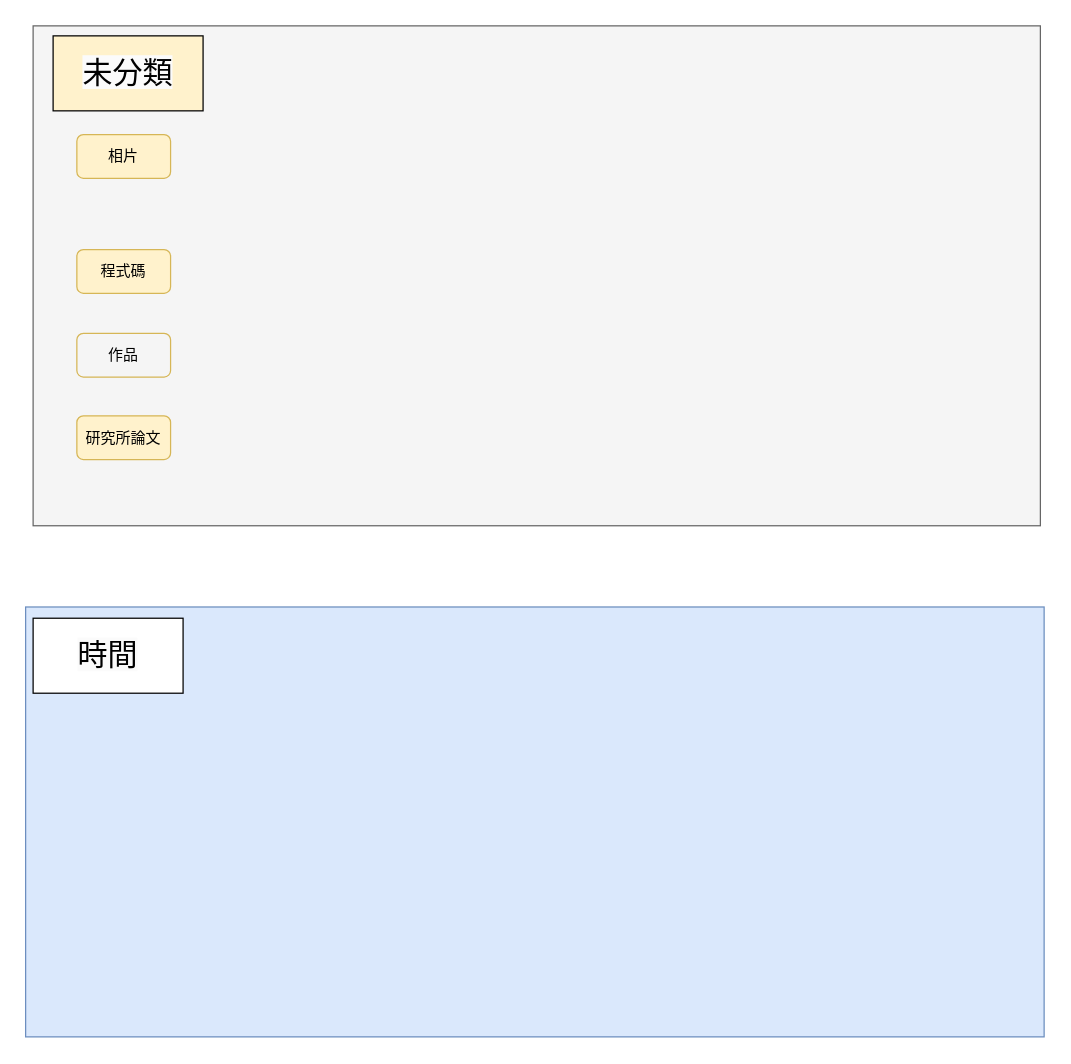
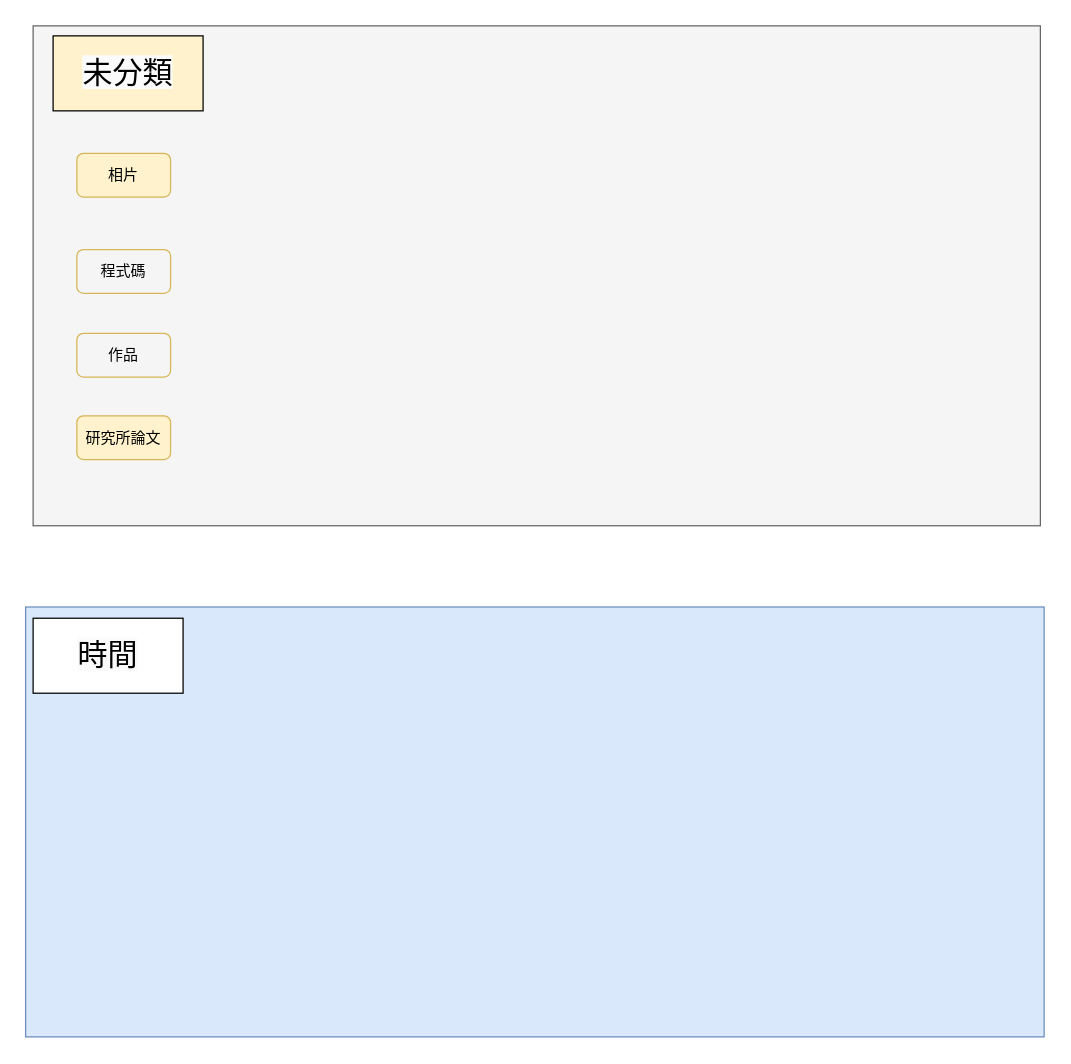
node "相片": moved (124, 156) -> (124, 175)
node "程式碼": fillcolor #fff2cc -> #f5f5f5
